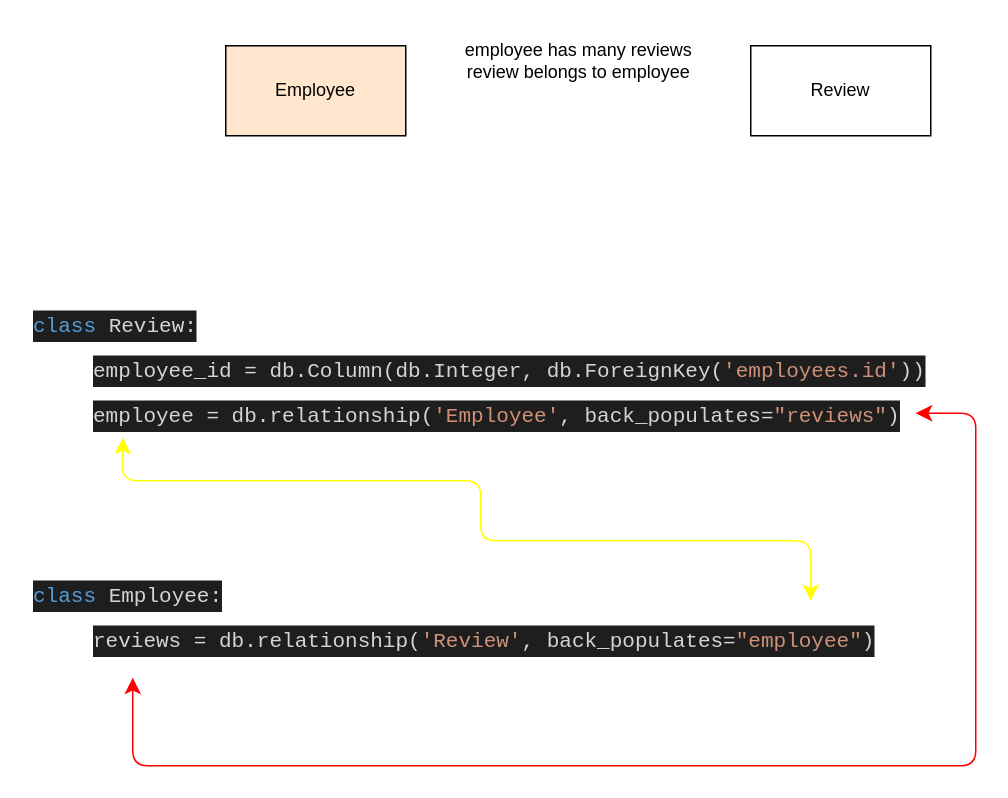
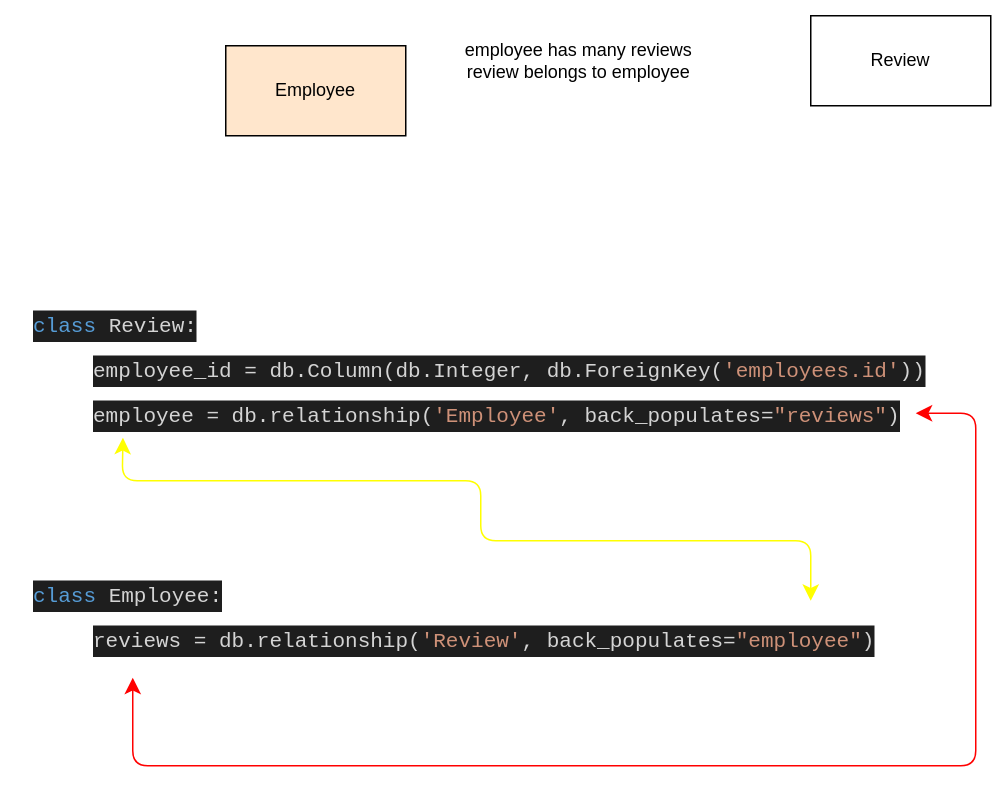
node "Review": moved (841, 91) -> (901, 61)
